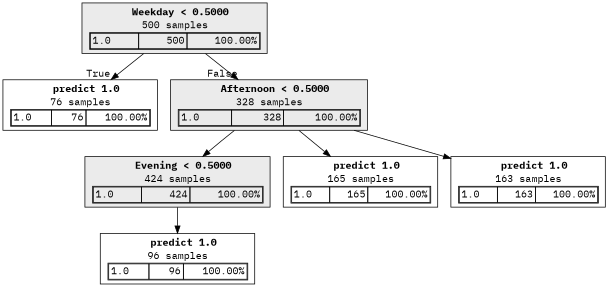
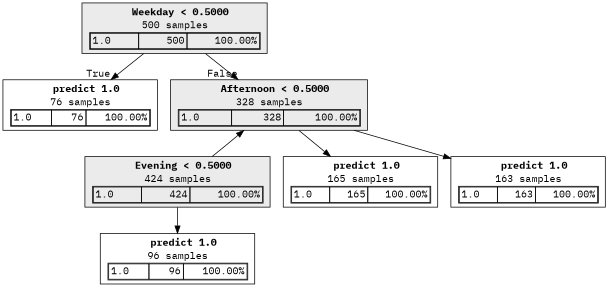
edge "Afternoon < 0.5000" -> "Evening < 0.5000": reversed
